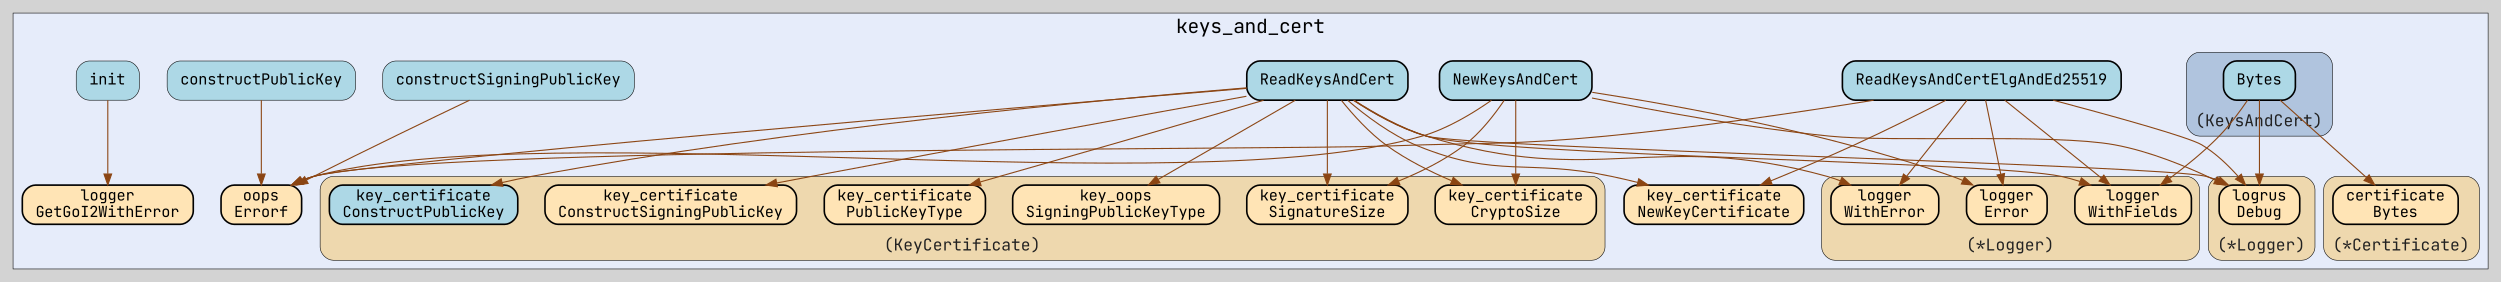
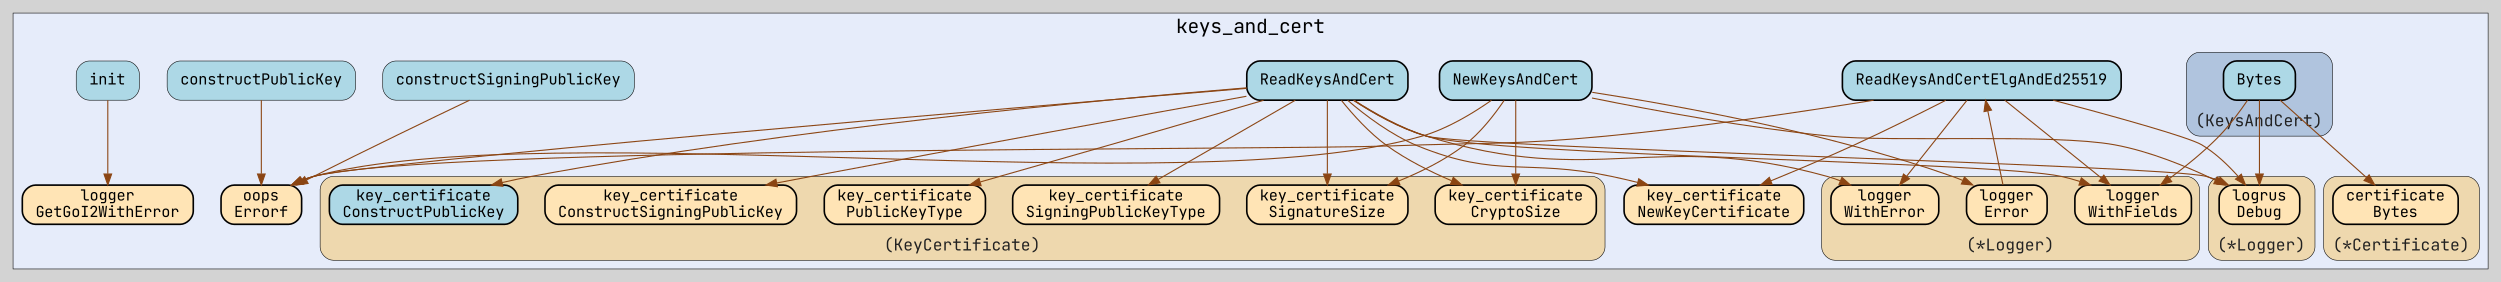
edge "ReadKeysAndCertElgAndEd25519" -> "logger Error": reversed
node "key_oops SigningPublicKeyType": label "key_oops SigningPublicKeyType" -> "key_certificate SigningPublicKeyType"
